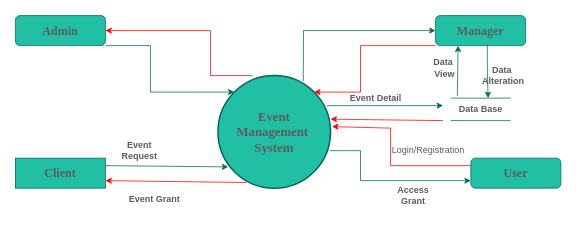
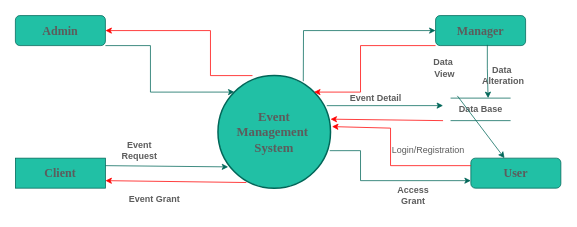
edge "Data Base" -> "Manager": now "Data Base" -> "User"
